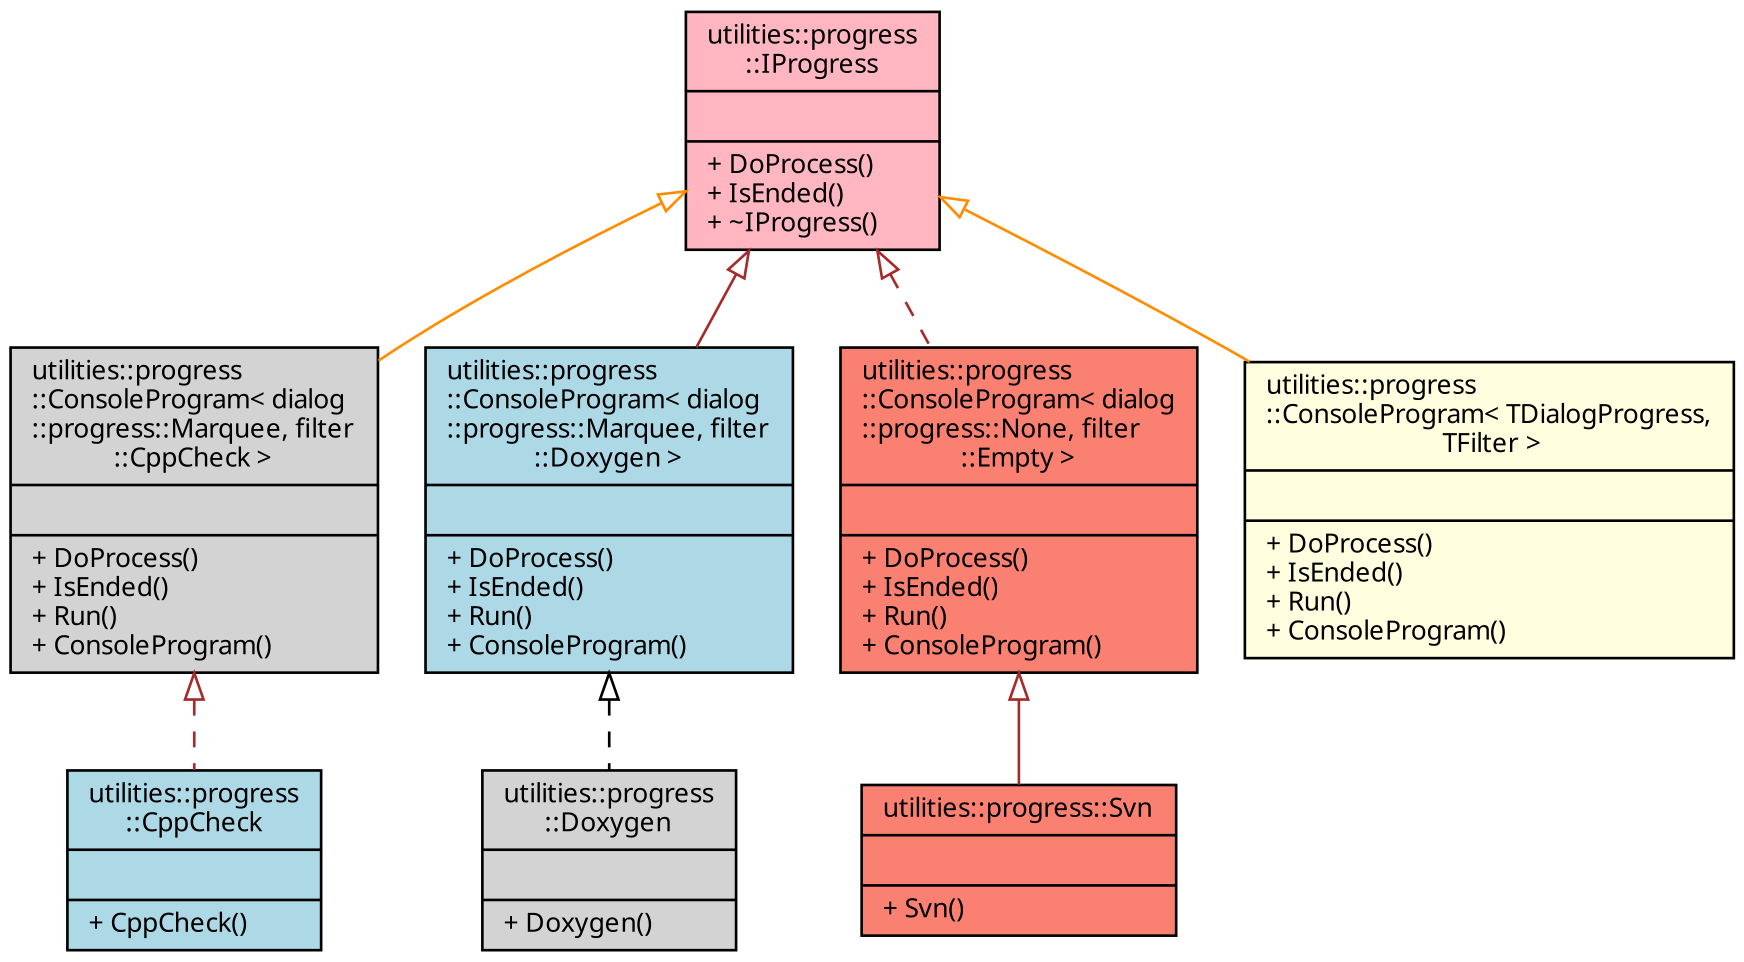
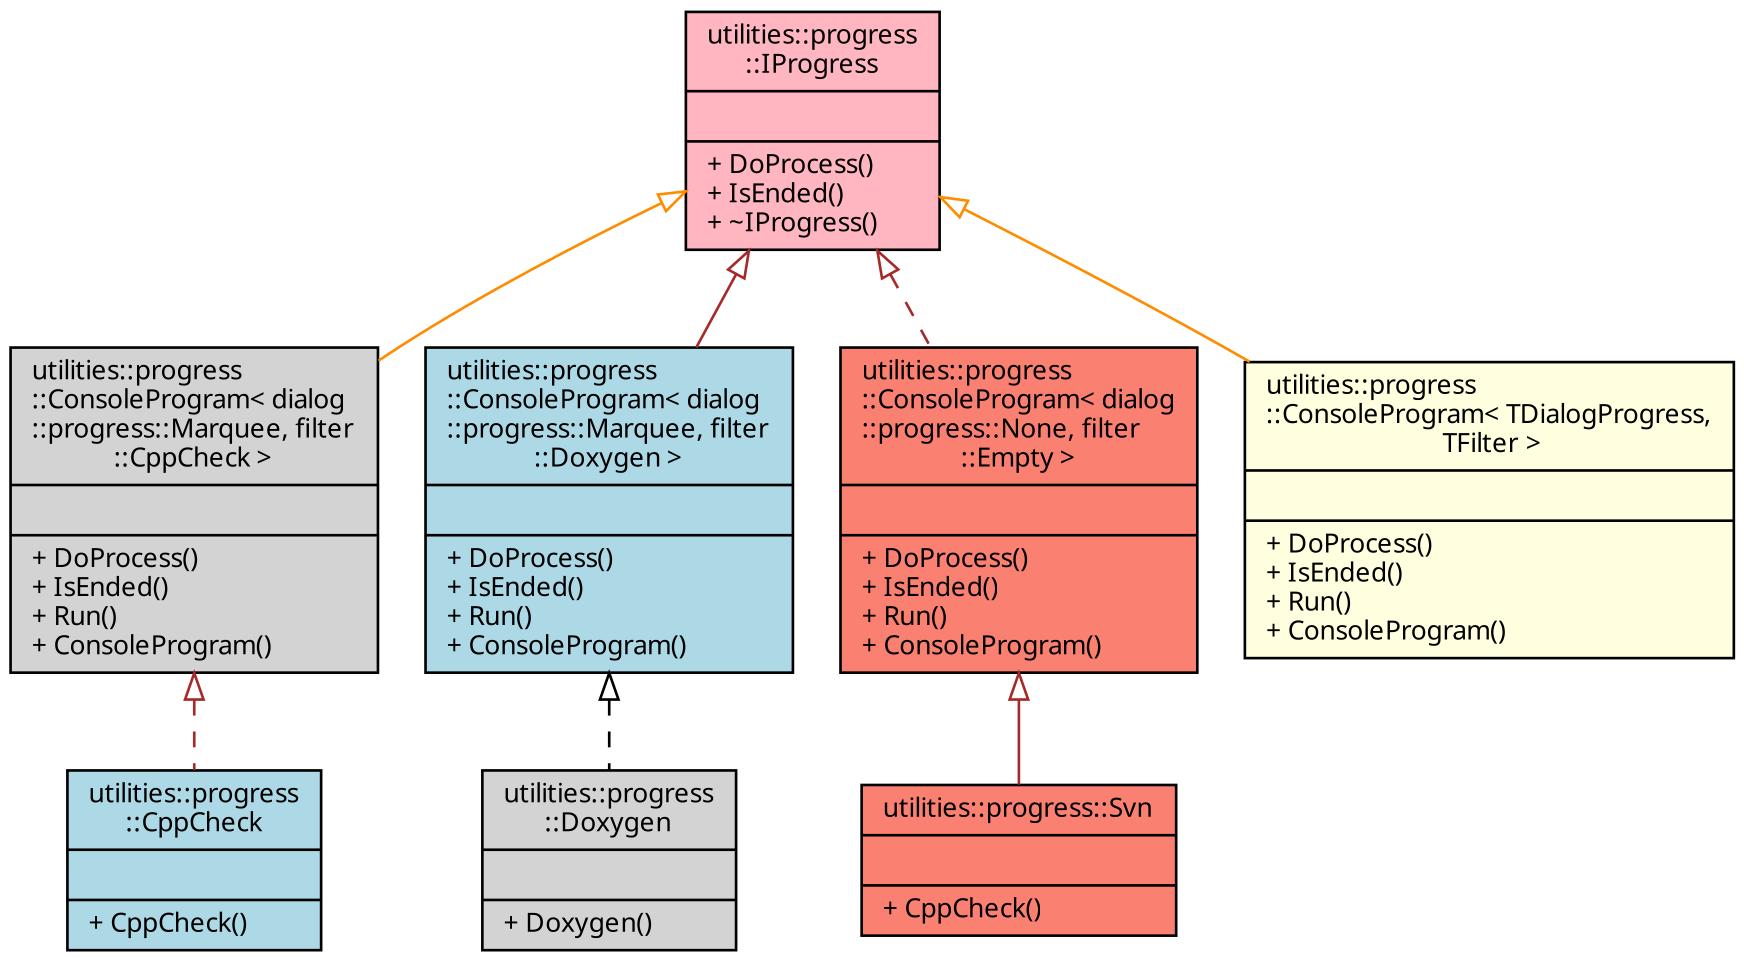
node "utilities::progress::Svn": text "+ Svn()" -> "+ CppCheck()"
